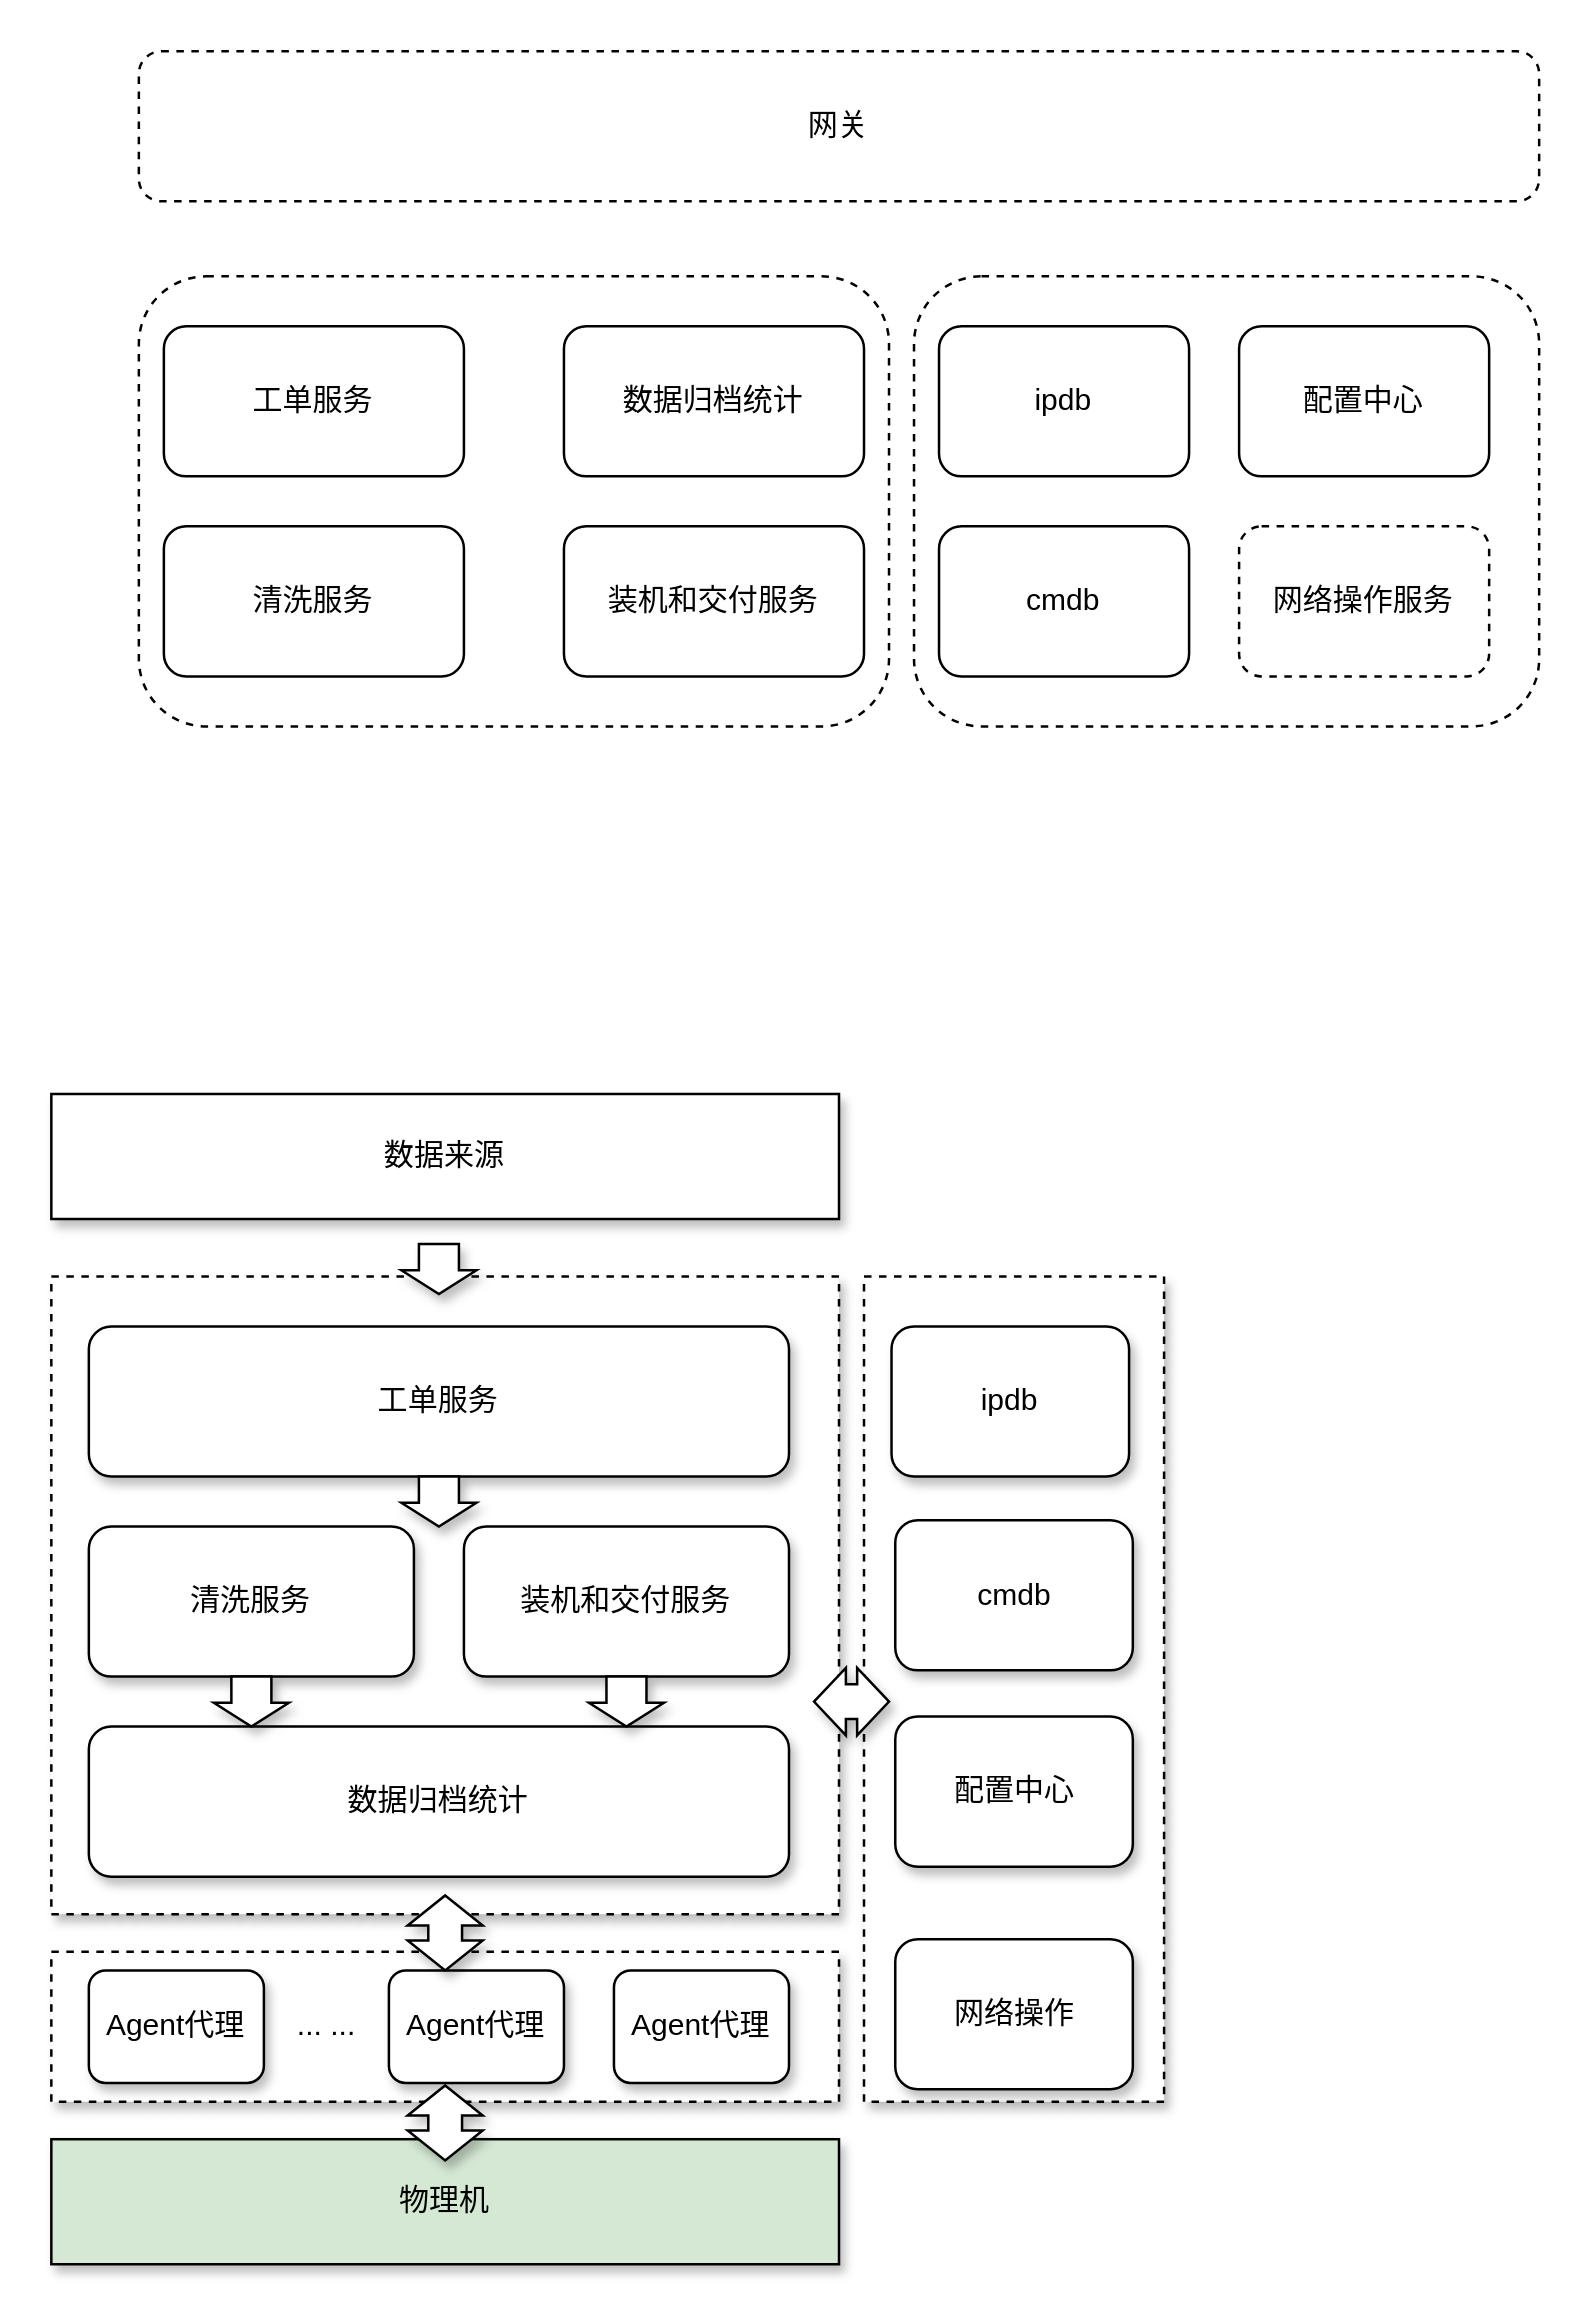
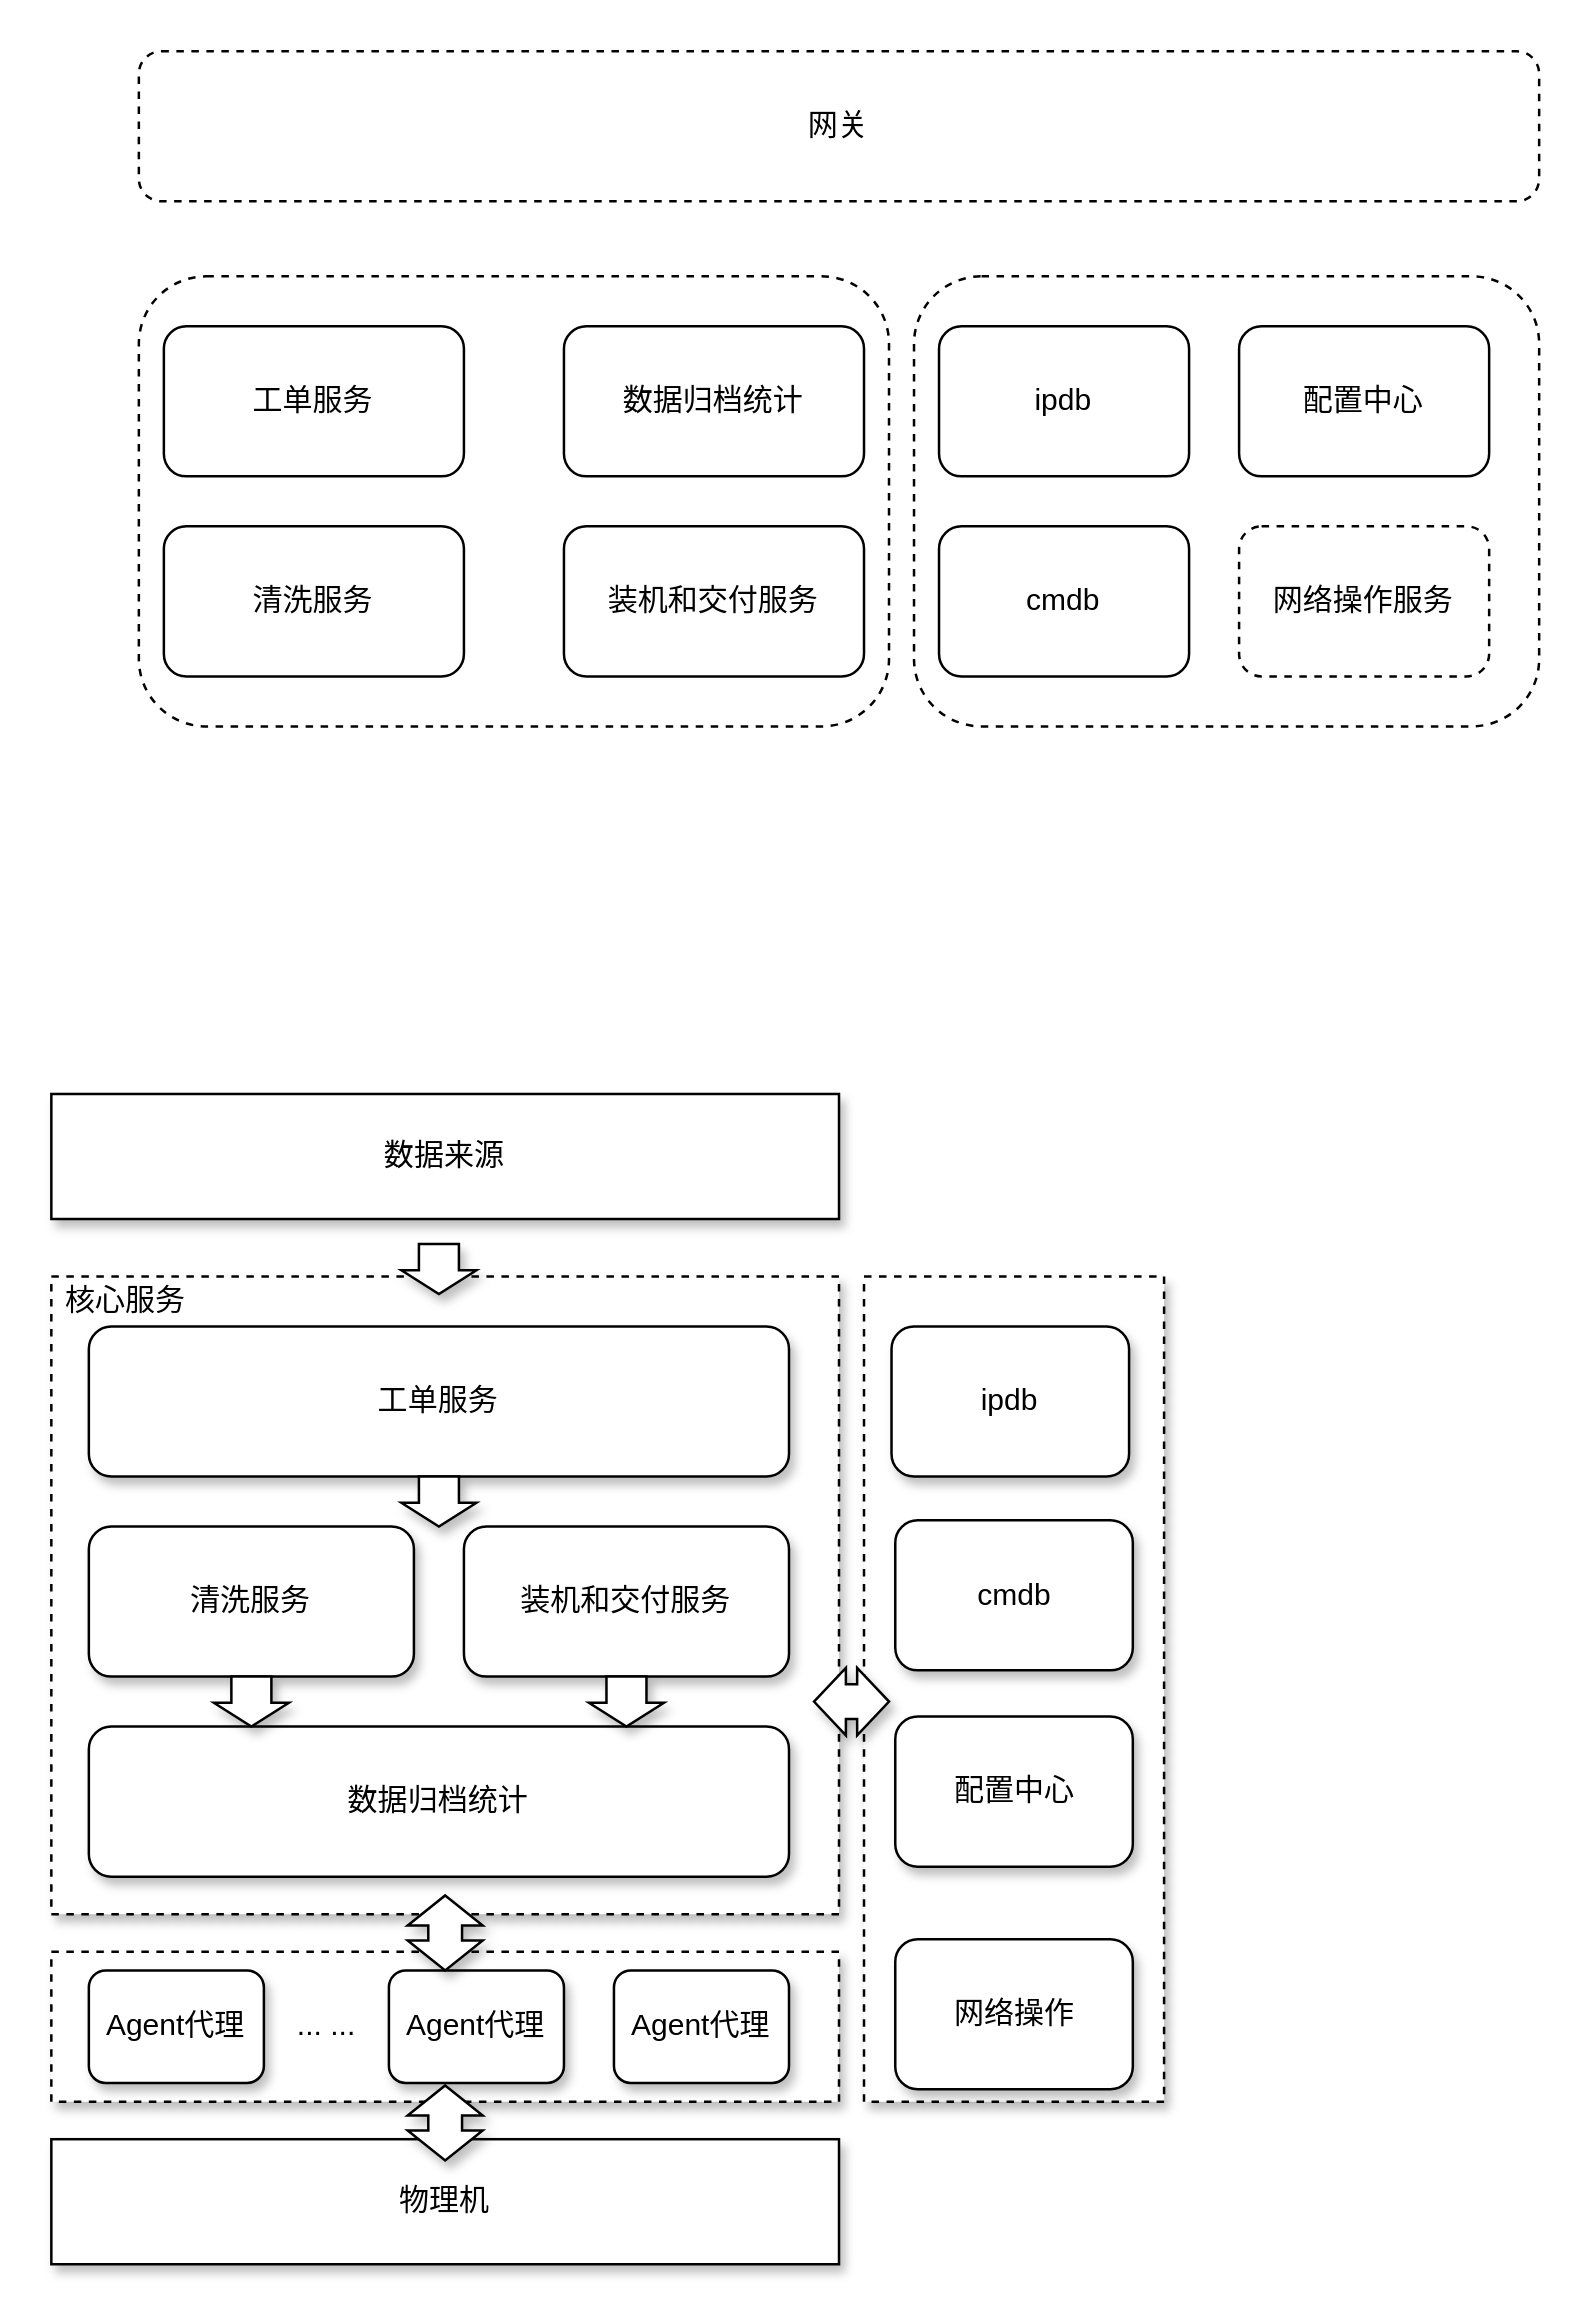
node "核心服务": added
node "物理机": fillcolor #d5e8d4 -> #ffffff
